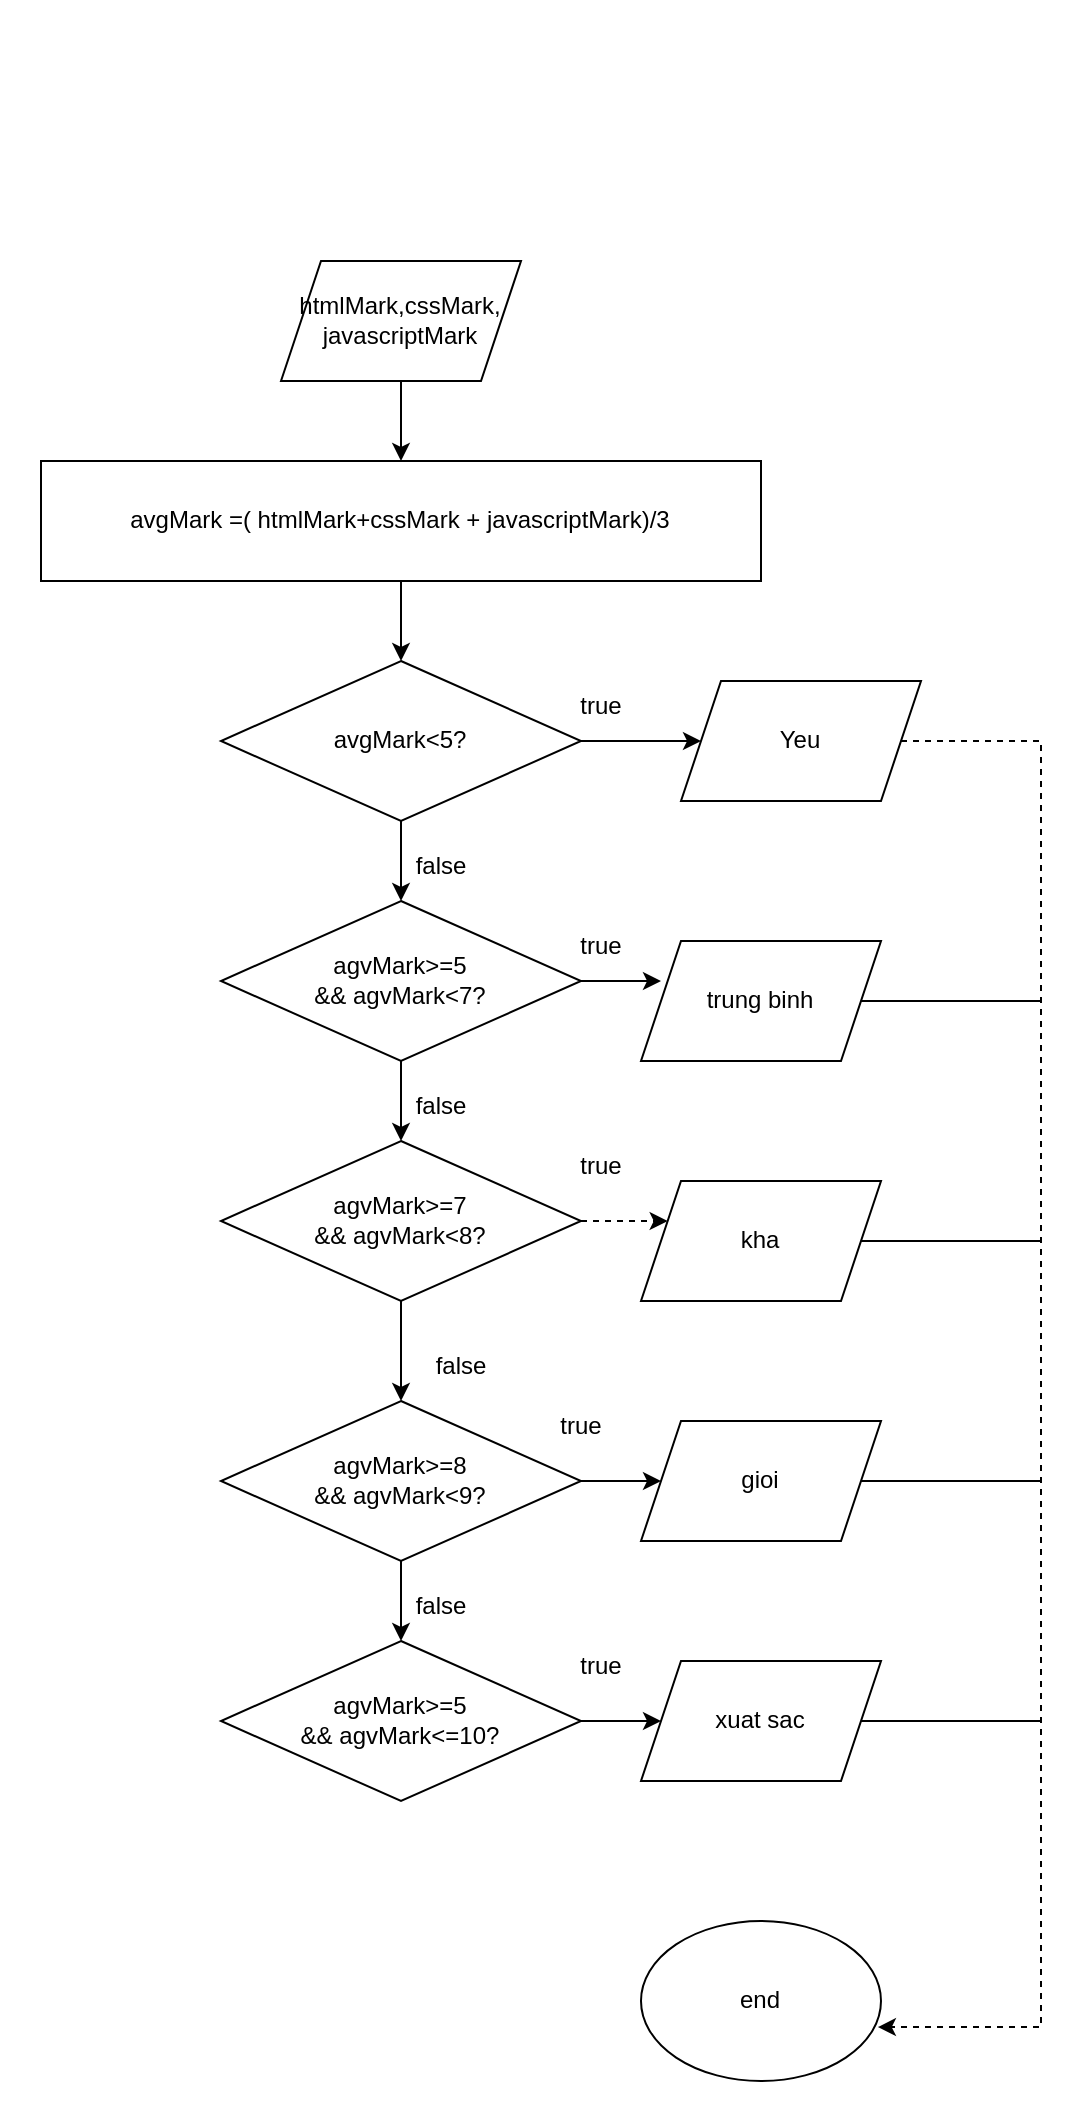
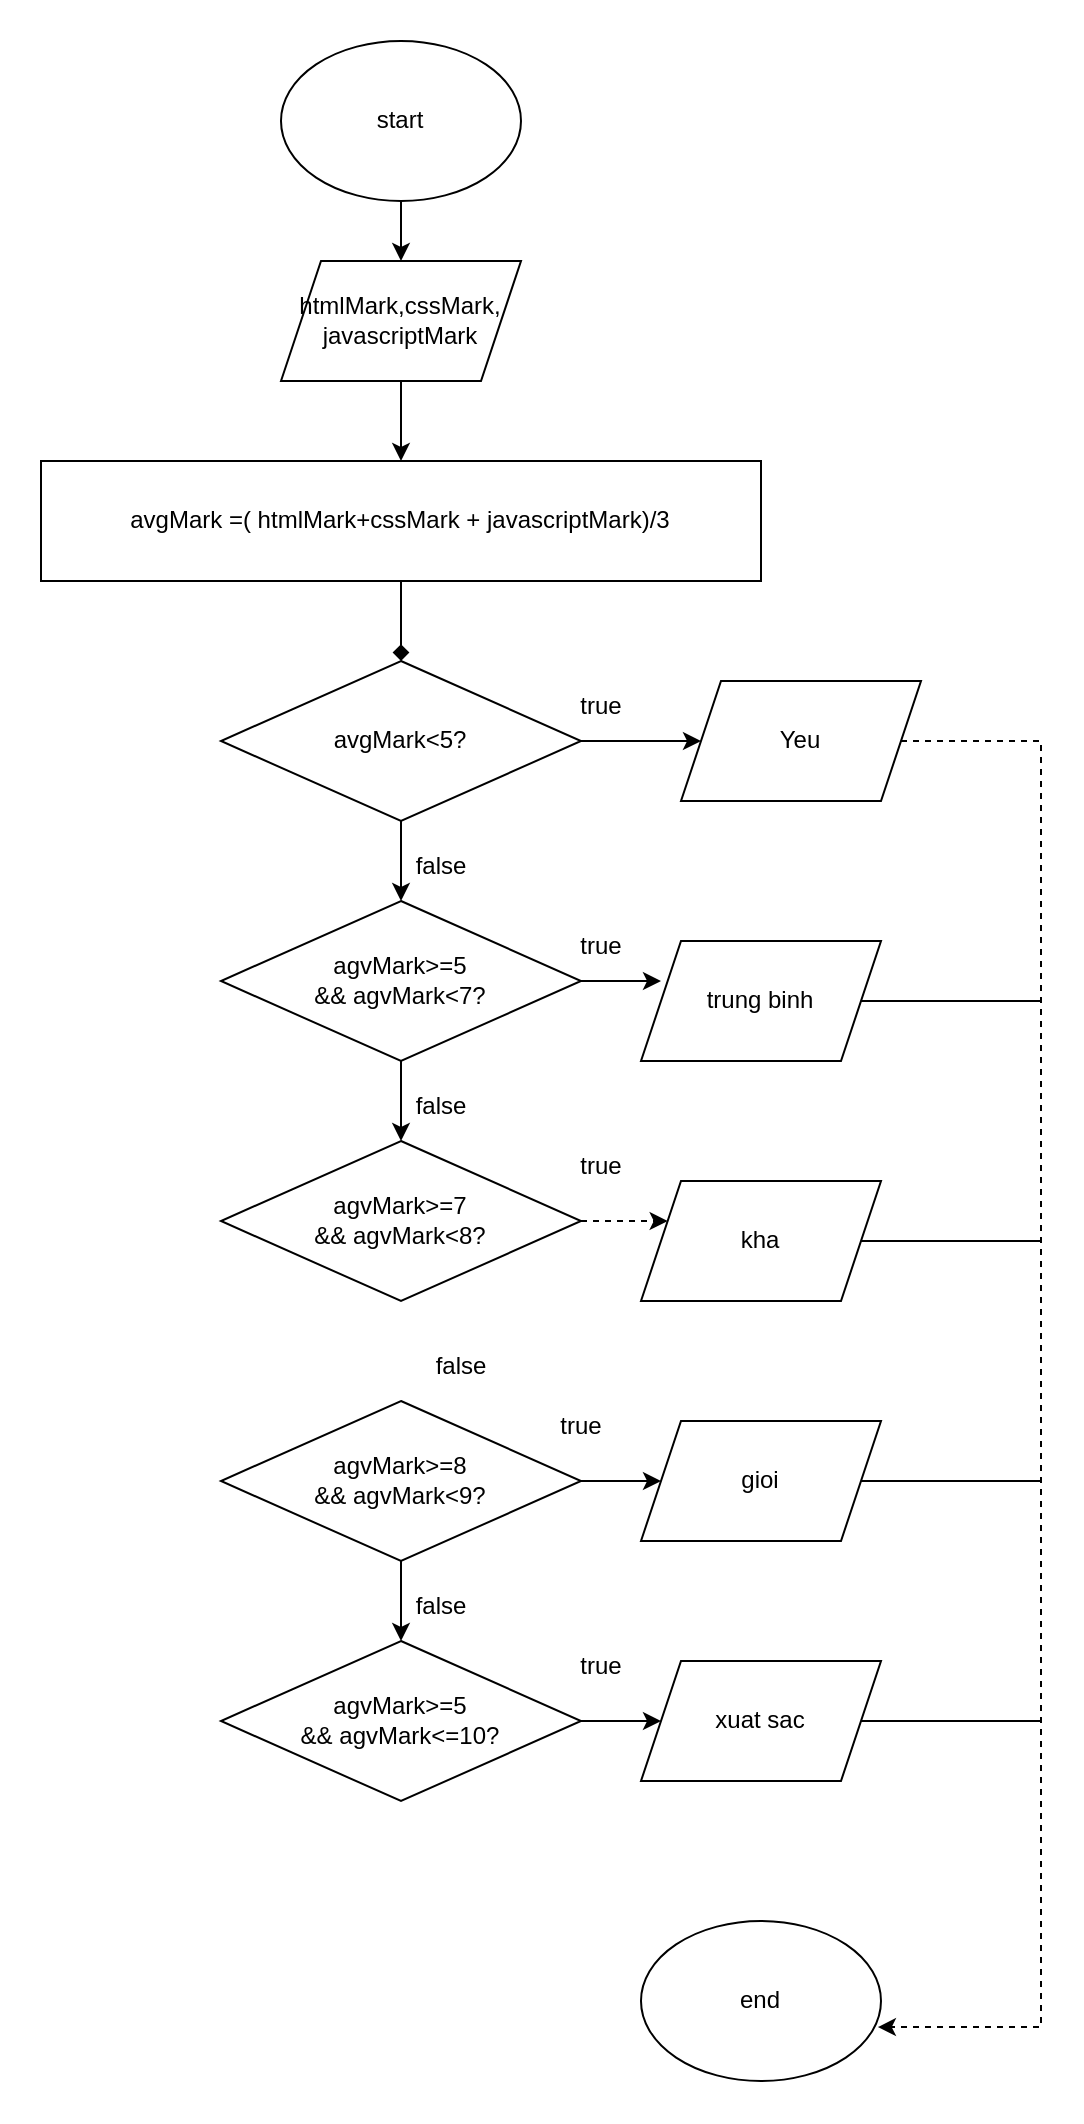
node "start": added
edge "start" -> "htmlMark,cssMark, javascriptMark": added
edge "avgMark =( htmlMark+cssMark + javascriptMark)/3" -> "avgMark<5?": arrowhead classic -> diamond
edge "agvMark>=7 && agvMark<8?" -> "agvMark>=8 && agvMark<9?": removed
